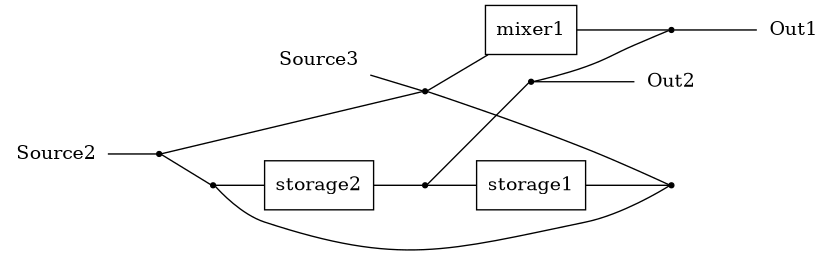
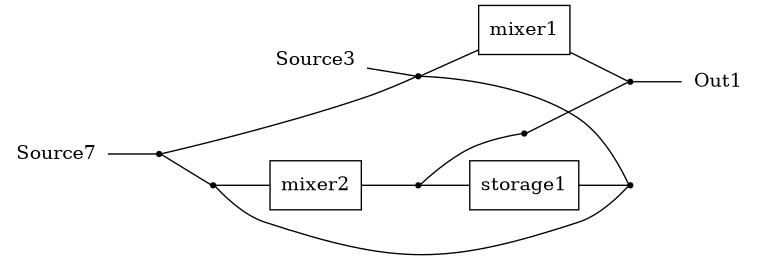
node "Out2": removed
node "Source2": label "Source2" -> "Source7"
node "storage2": label "storage2" -> "mixer2"
